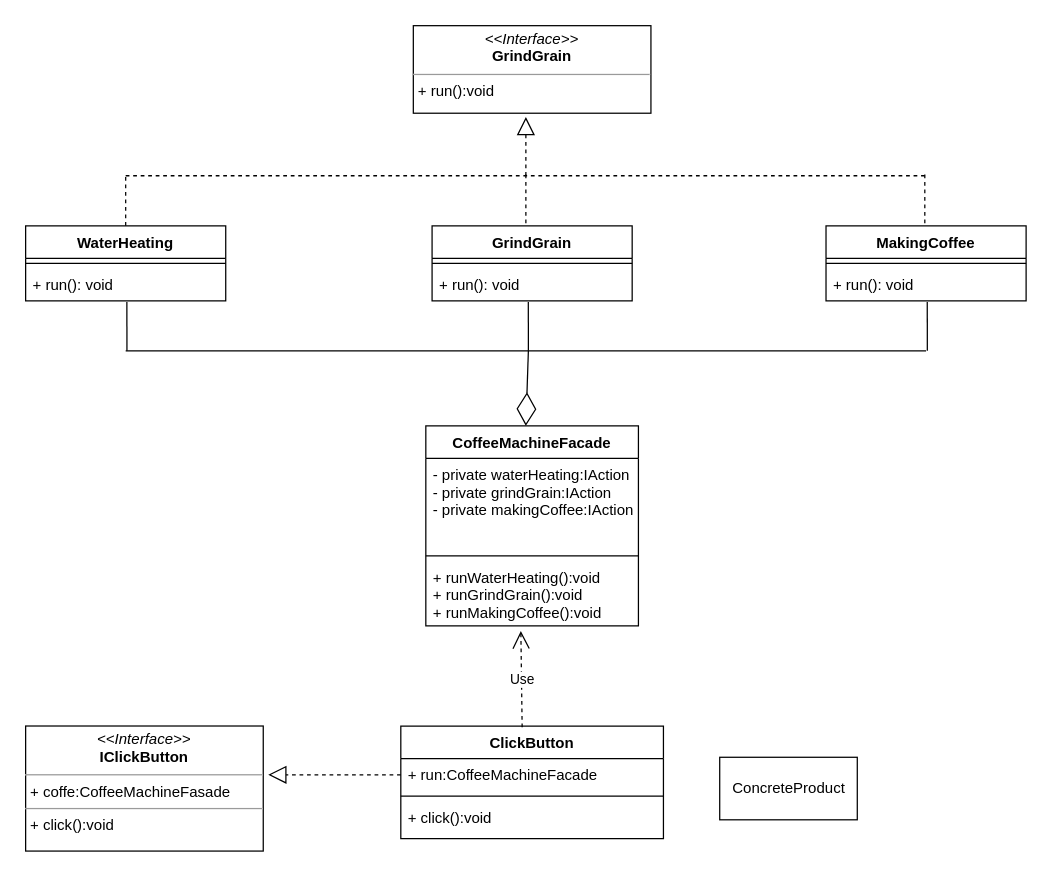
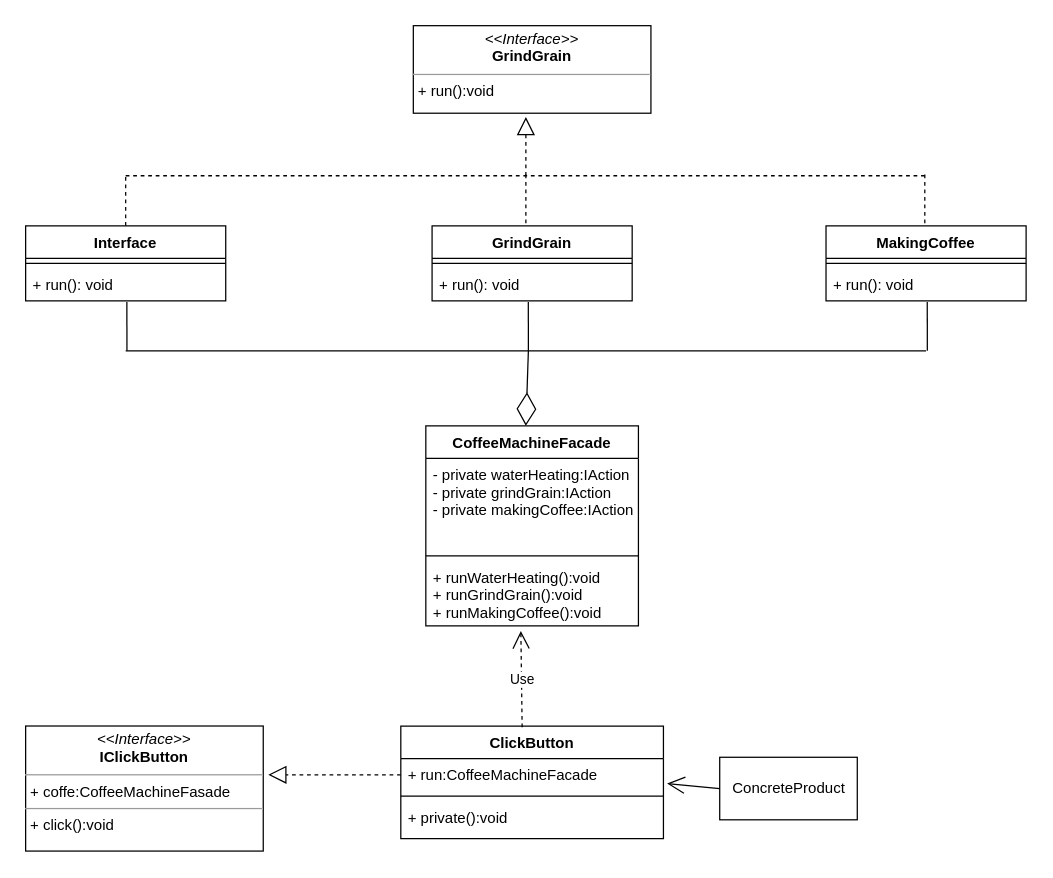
node "WaterHeating": label "WaterHeating" -> "Interface"
edge "ConcreteProduct" -> "+ run:CoffeeMachineFacade": added
node "+ click():void": label "+ click():void" -> "+ private():void"
